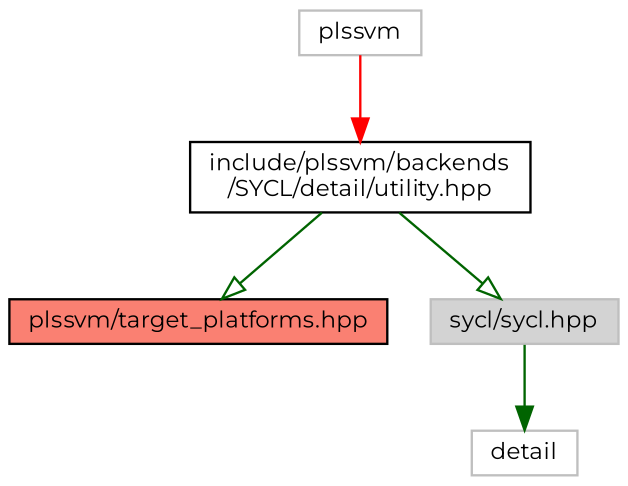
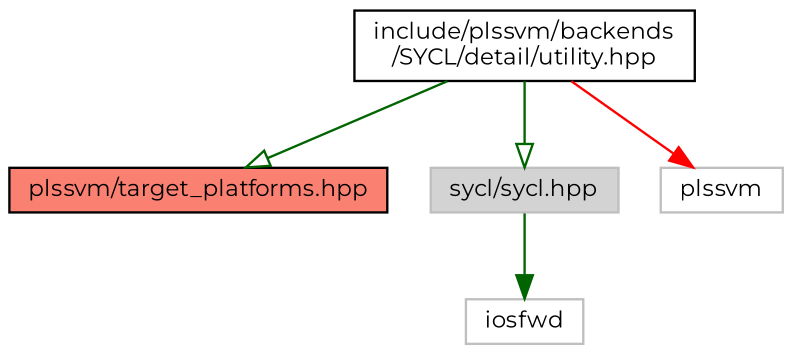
edge "plssvm" -> "include/plssvm/backends /SYCL/detail/utility.hpp": reversed
node "detail": label "detail" -> "iosfwd"
